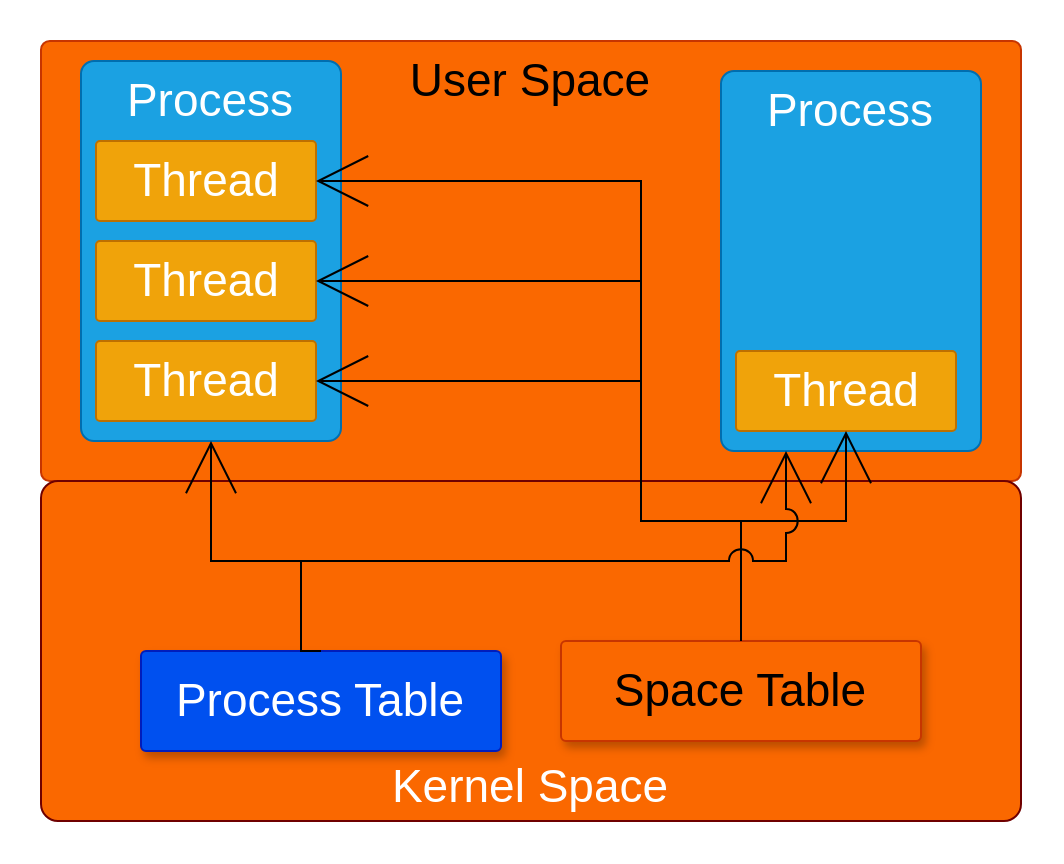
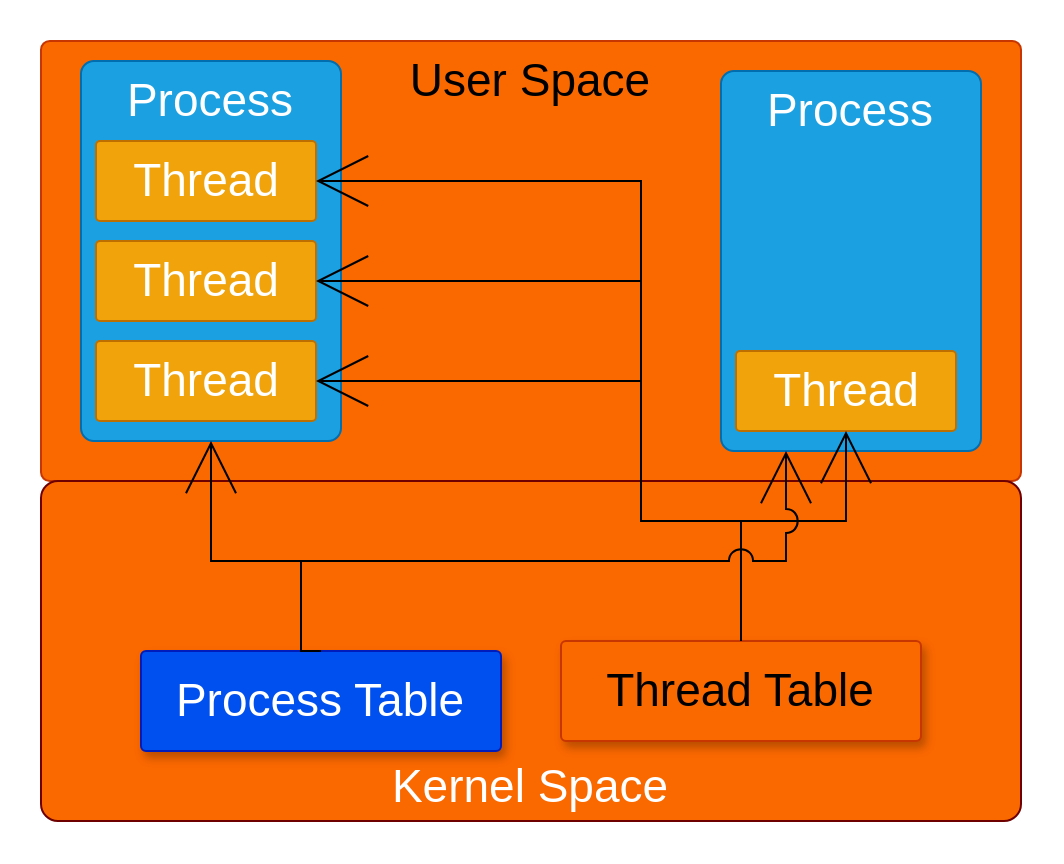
node "Space Table": label "Space Table" -> "Thread Table"
